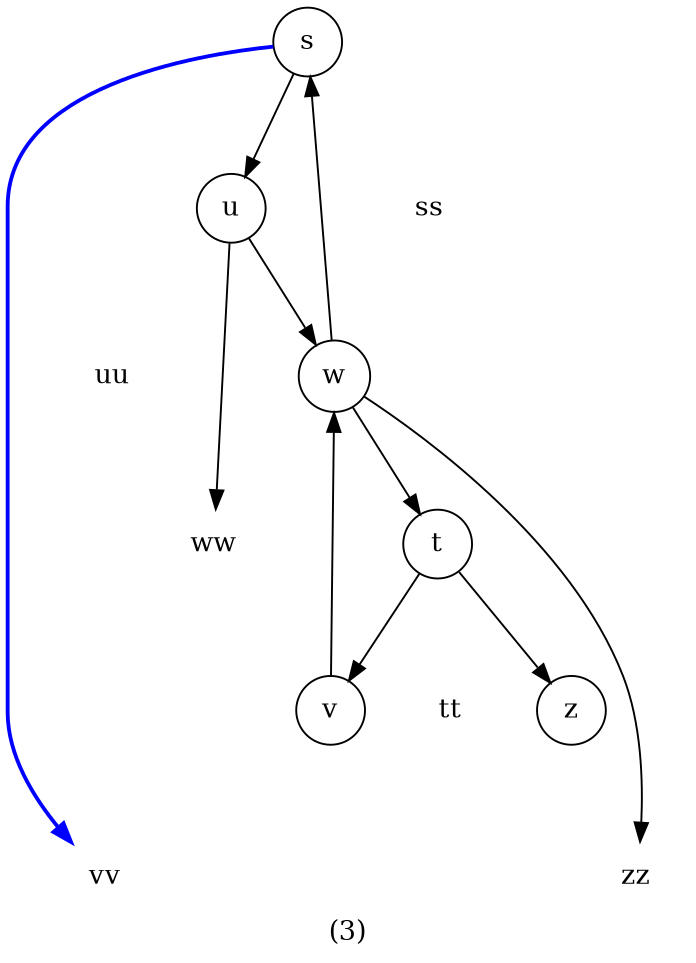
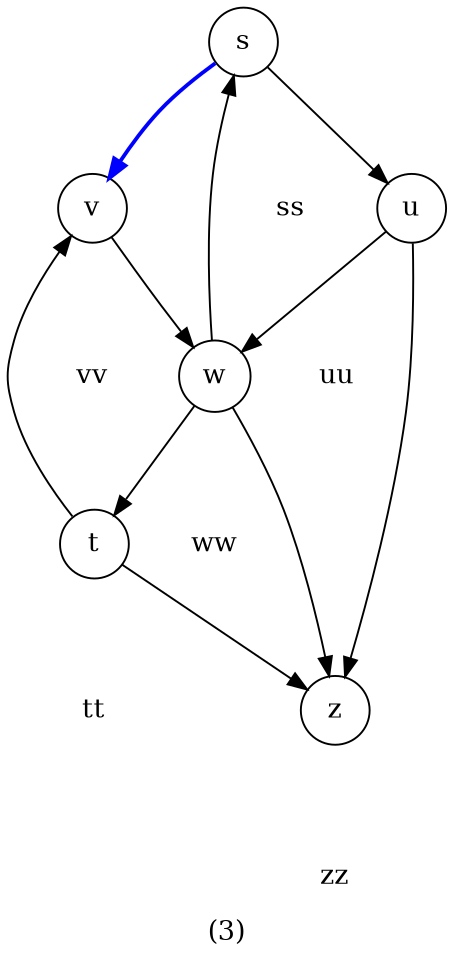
edge "s" -> "vv": now "s" -> "v"
edge "u" -> "ww": now "u" -> "z"
edge "w" -> "zz": now "w" -> "z"
